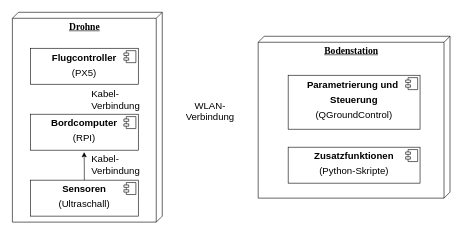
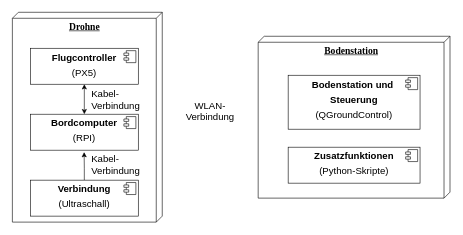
node "Parametrierung und Steuerung (QGroundControl)": label "Parametrierung und Steuerung (QGroundControl)" -> "Bodenstation und Steuerung (QGroundControl)"
edge "Flugcontroller (PX5)" -- "Bordcomputer (RPI)": added
node "Sensoren (Ultraschall)": label "Sensoren (Ultraschall)" -> "Verbindung (Ultraschall)"
